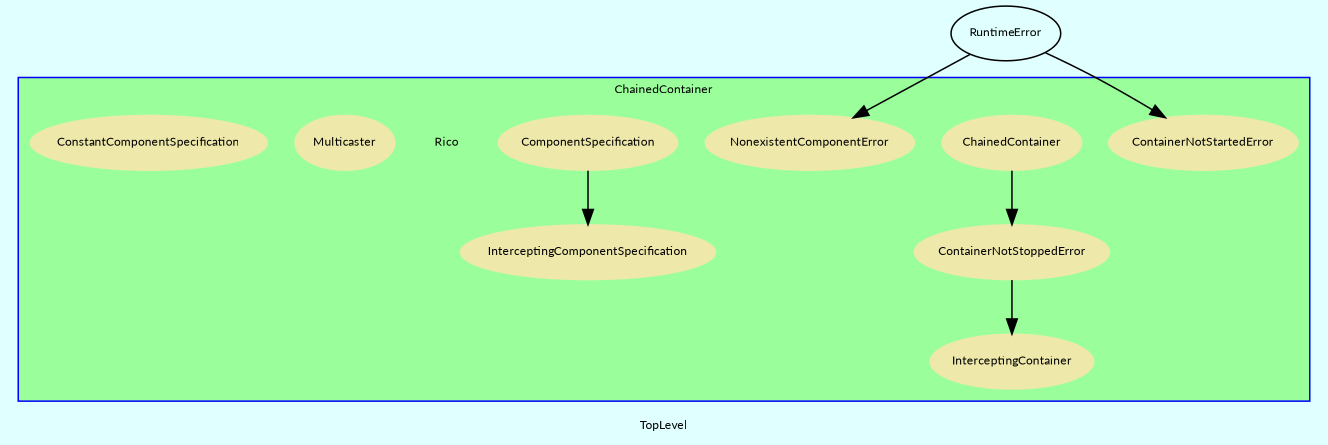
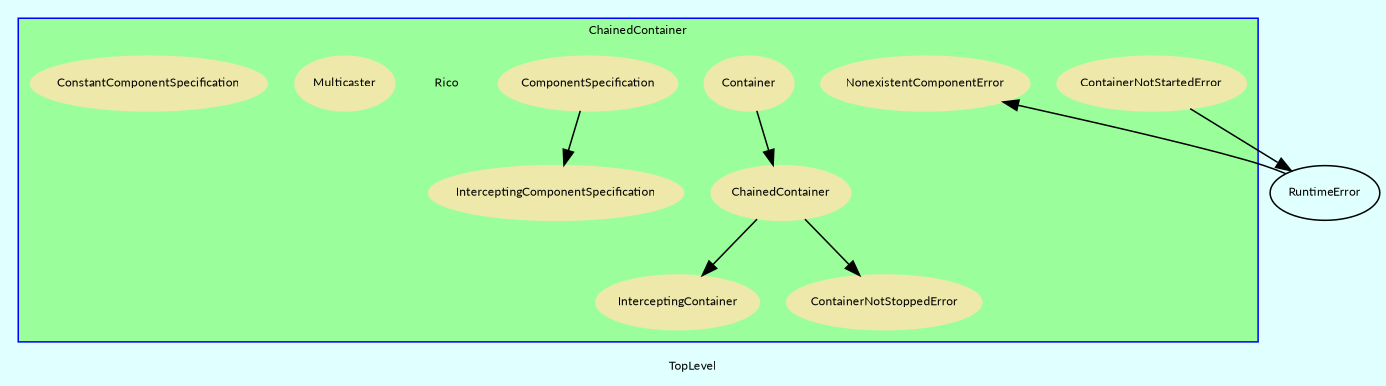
node "Container": added
edge "RuntimeError" -> "ContainerNotStartedError": reversed
edge "ContainerNotStoppedError" -> "InterceptingContainer": now "ChainedContainer" -> "InterceptingContainer"
